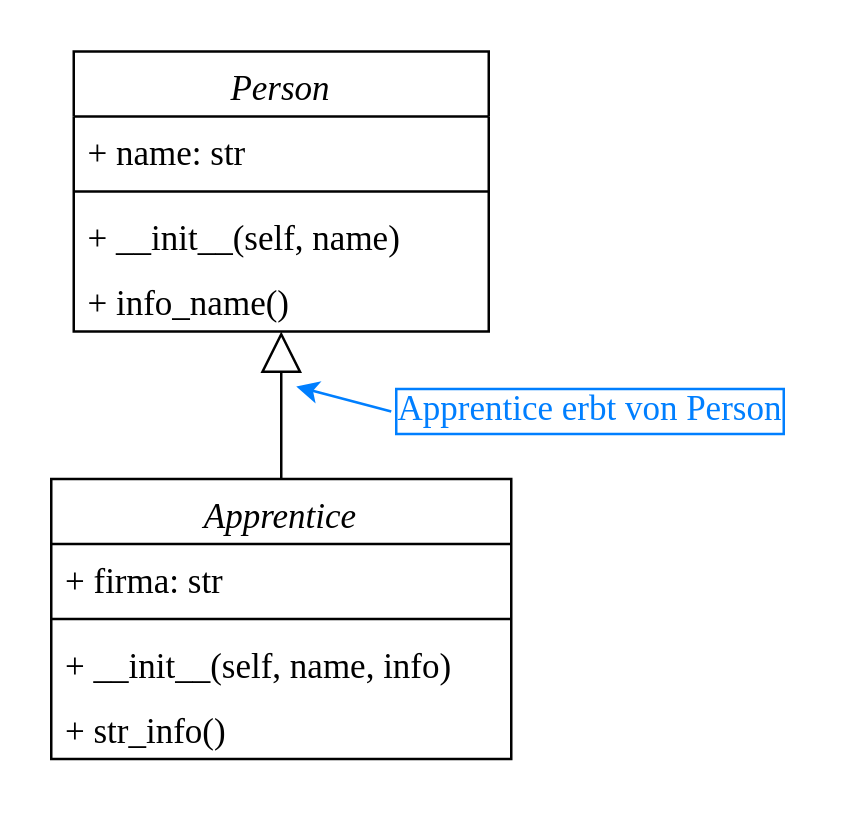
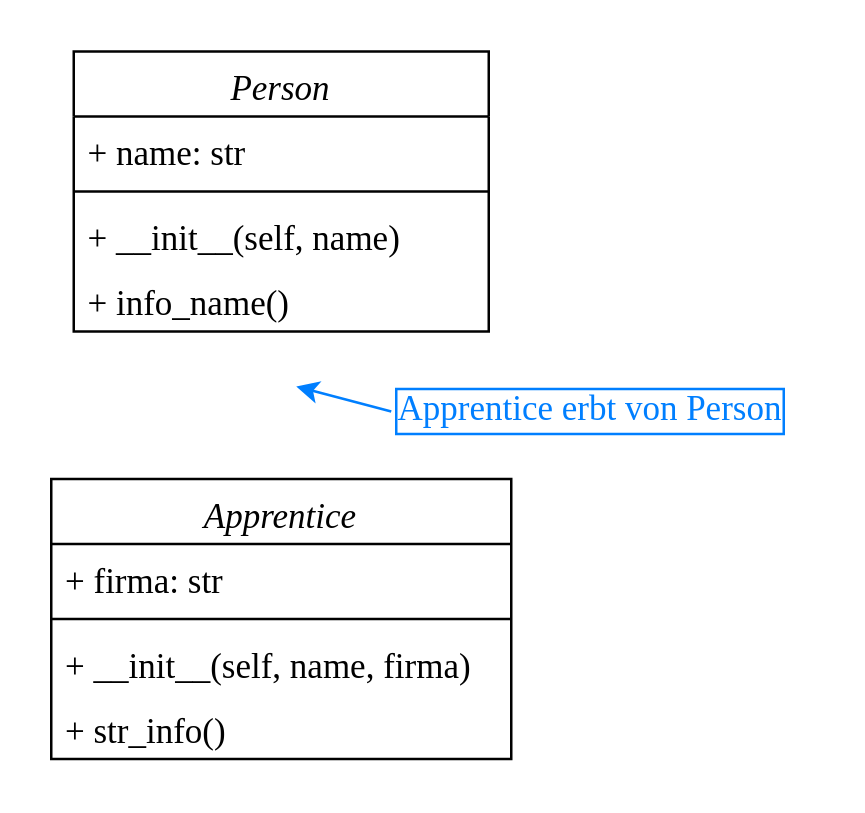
edge "Apprentice" -> "Person": removed
node "+ __init__(self, name, info)": label "+ __init__(self, name, info)" -> "+ __init__(self, name, firma)"
